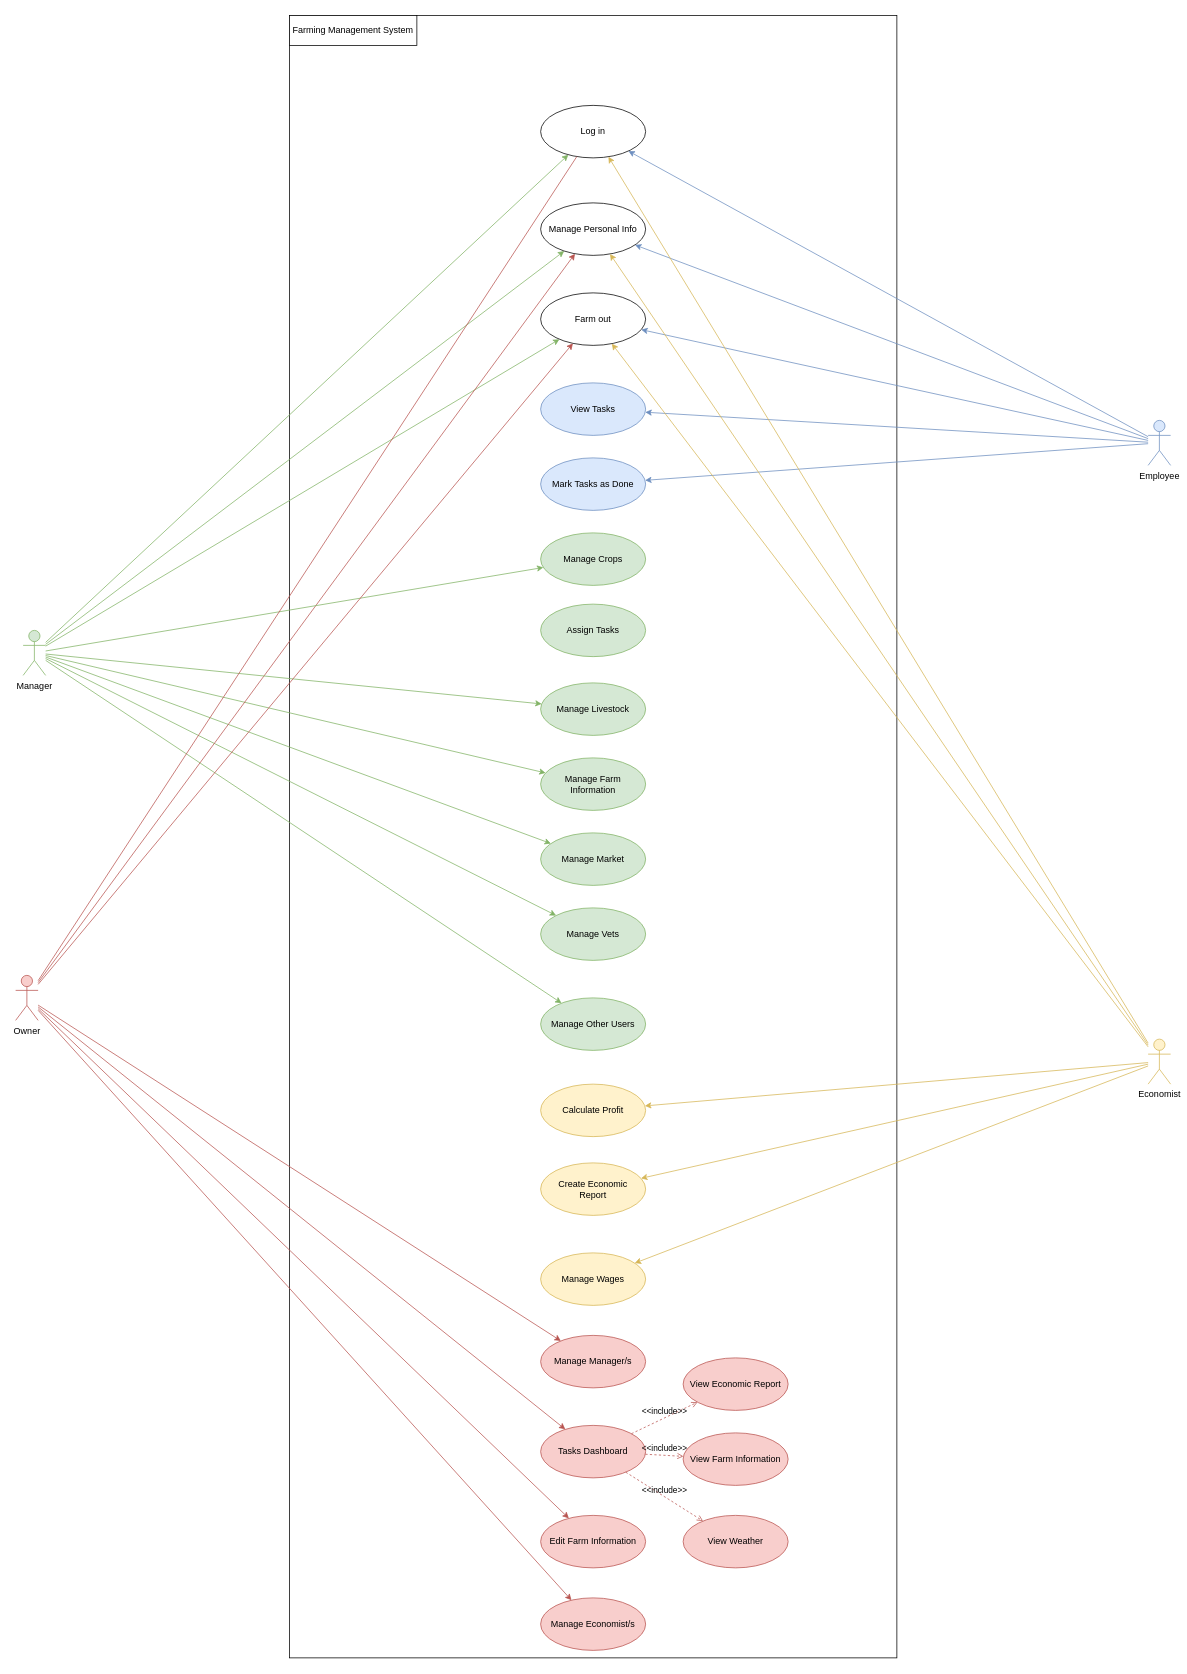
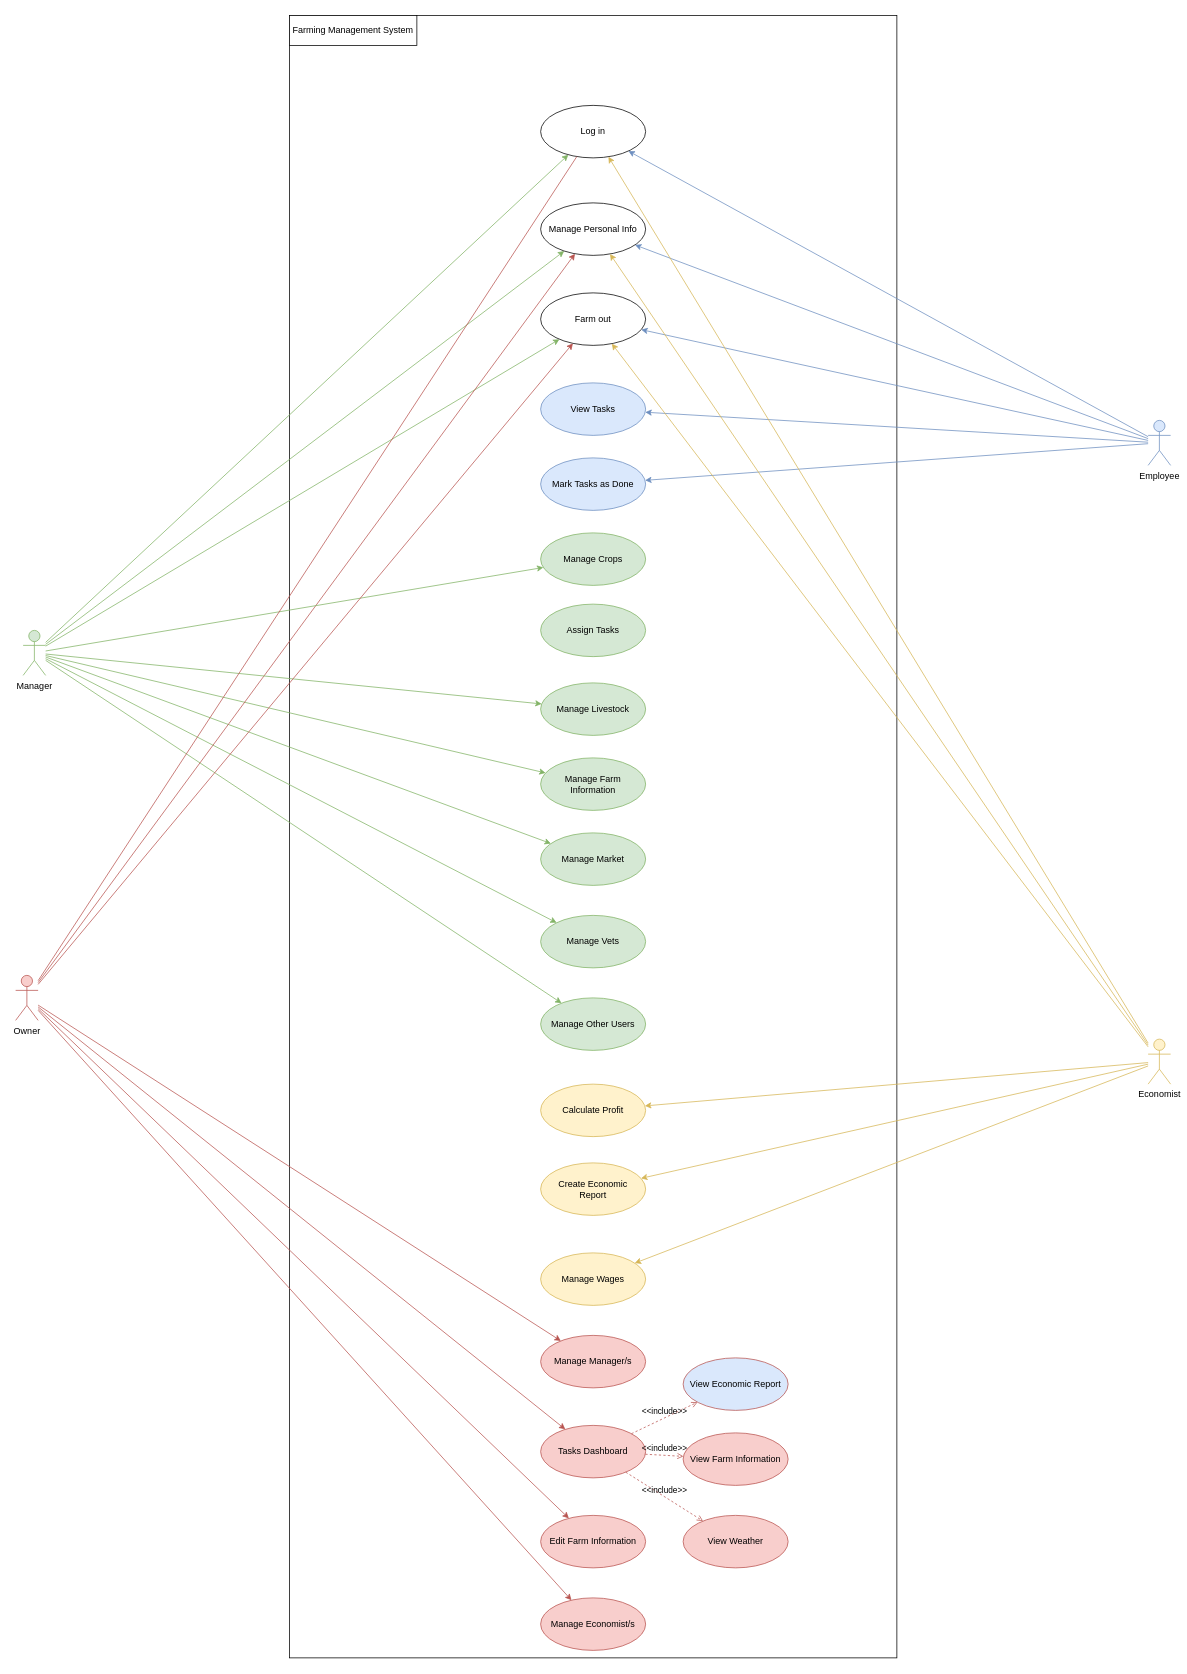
node "Manage Vets": moved (593, 934) -> (593, 942)
node "View Economic Report": fillcolor #f8cecc -> #dae8fc
